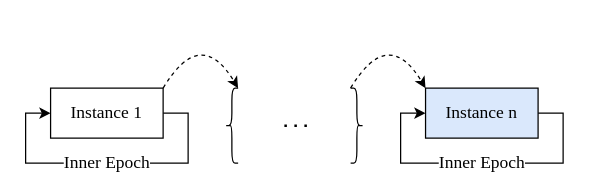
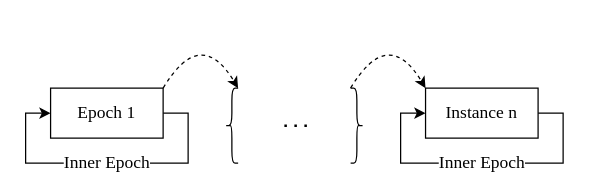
node "Instance 1": label "Instance 1" -> "Epoch 1"
node "Instance n": fillcolor #dae8fc -> #ffffff
